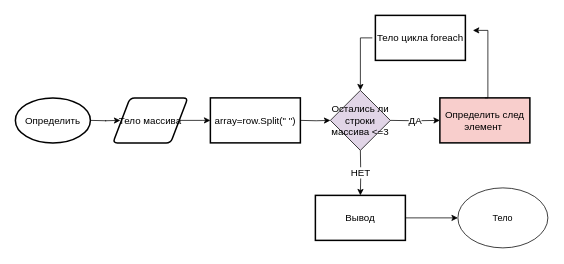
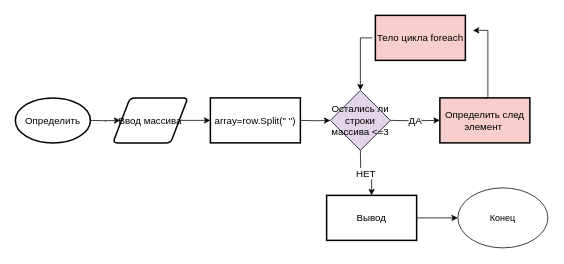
node "Тело цикла foreach": fillcolor #ffffff -> #f8cecc
node "Тело массива": label "Тело массива" -> "Ввод массива"
node "Вывод": moved (360, 218) -> (372, 218)
node "Тело": label "Тело" -> "Конец"
